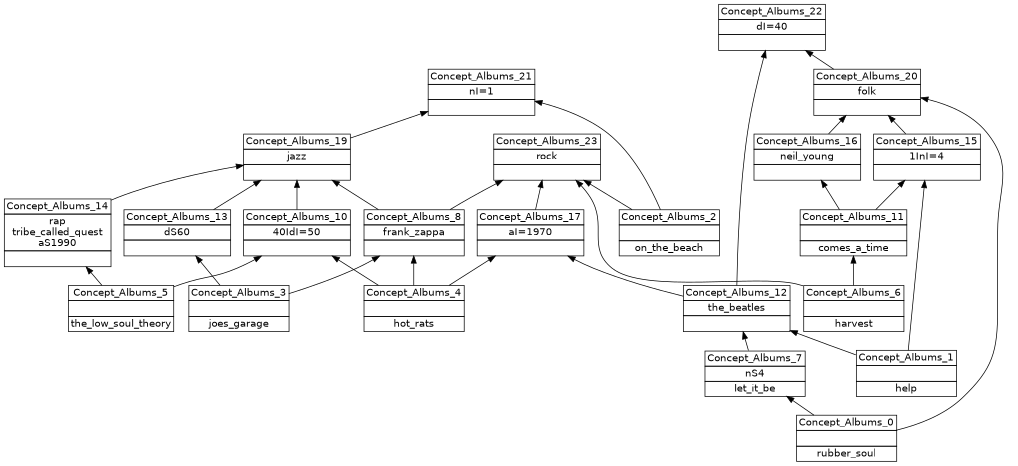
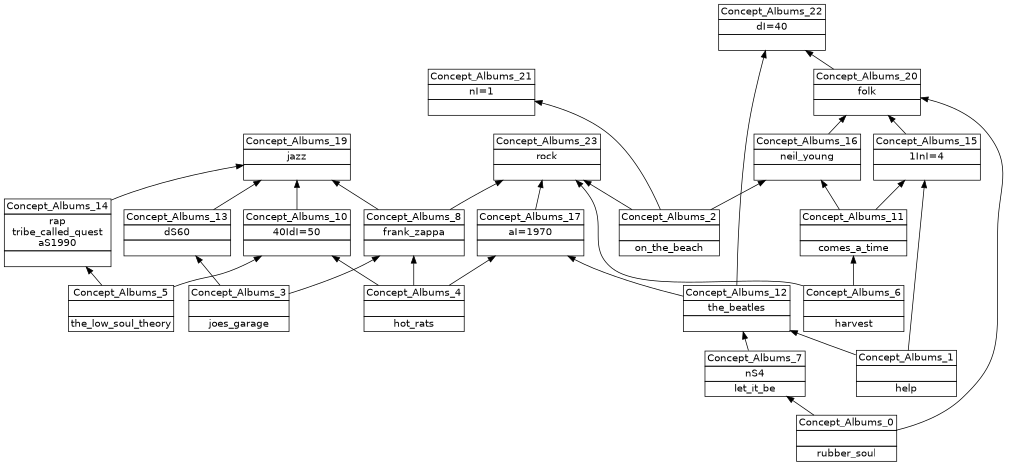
edge "Concept_Albums_19" -> "Concept_Albums_21": removed
edge "Concept_Albums_2" -> "Concept_Albums_16": added
